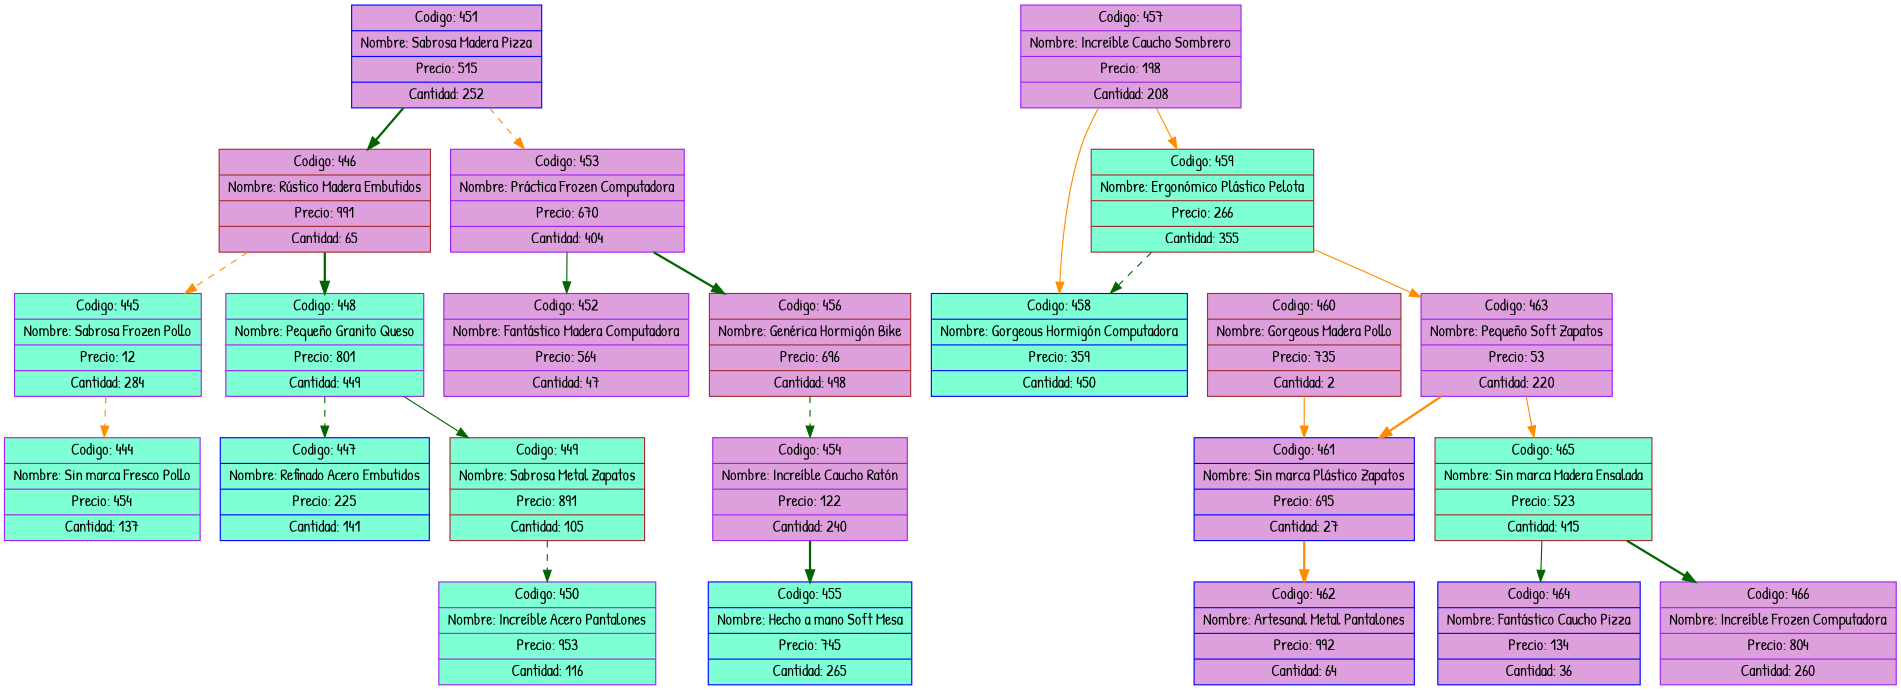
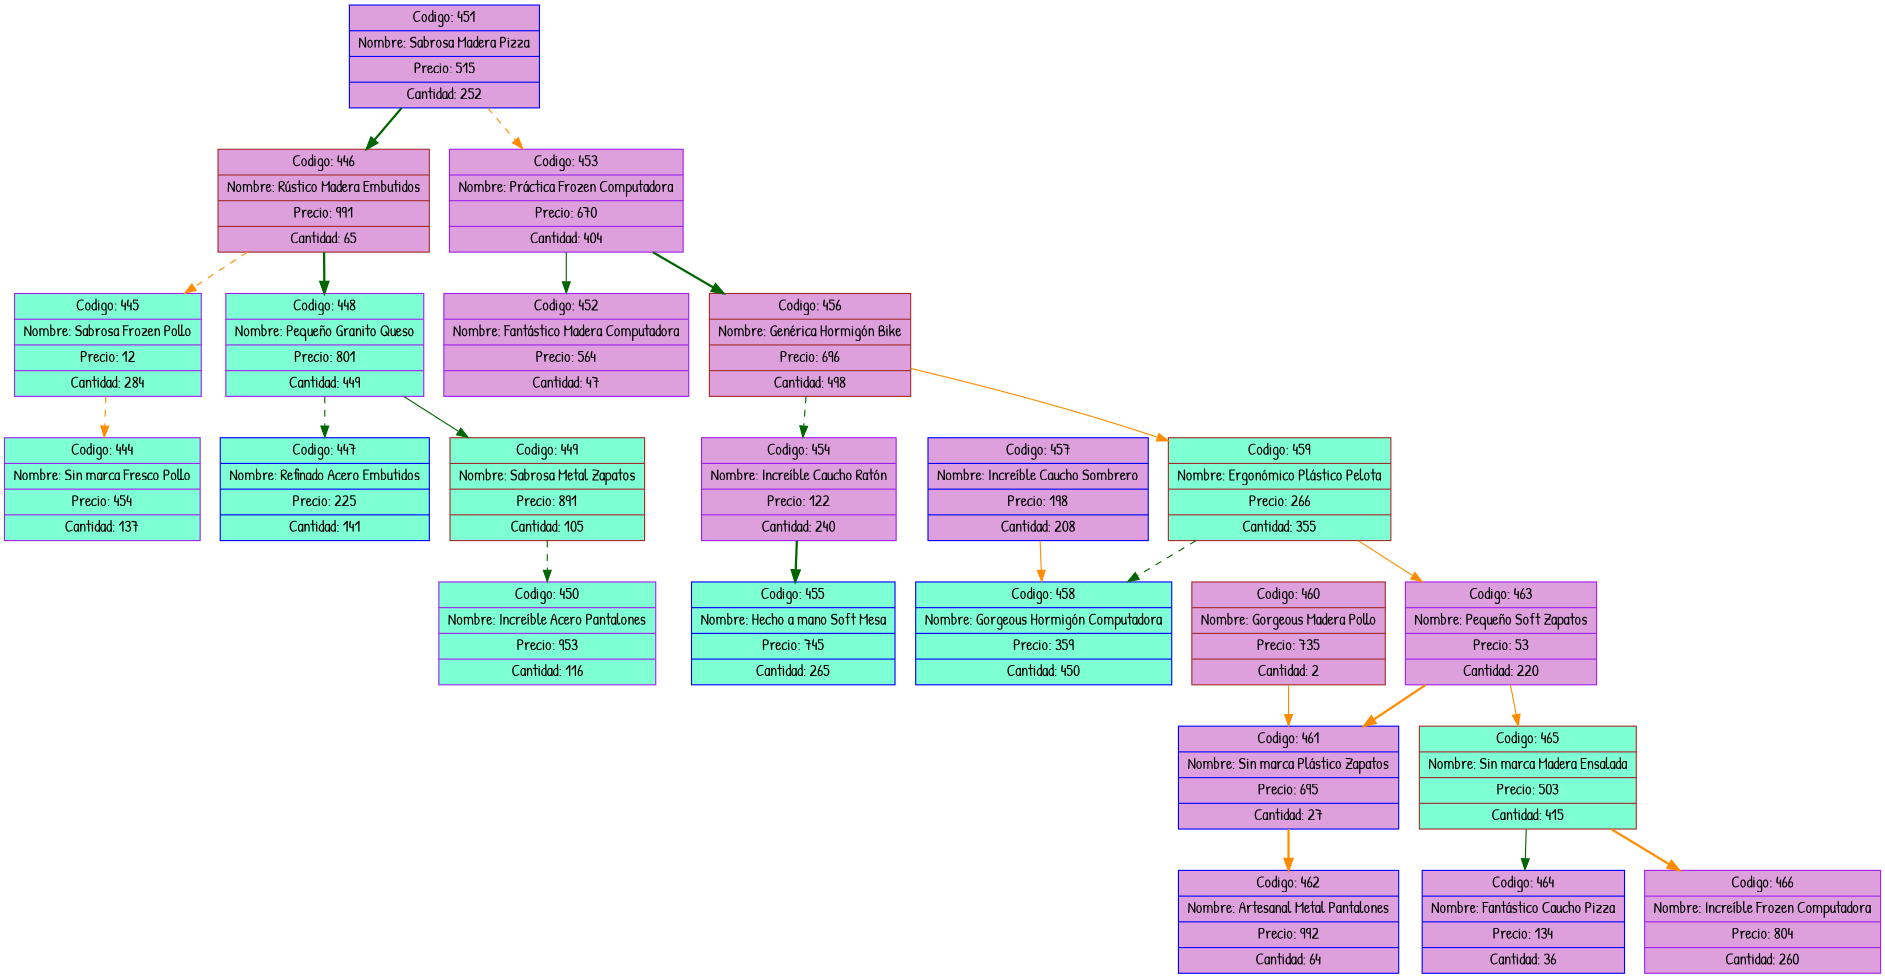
node "Codigo: 457": color purple -> blue
edge "Codigo: 457" -> "Codigo: 459": now "Codigo: 456" -> "Codigo: 459"
node "Codigo: 465": text "Precio: 523" -> "Precio: 503"
edge "Codigo: 465" -> "Codigo: 466": color darkgreen -> darkorange
